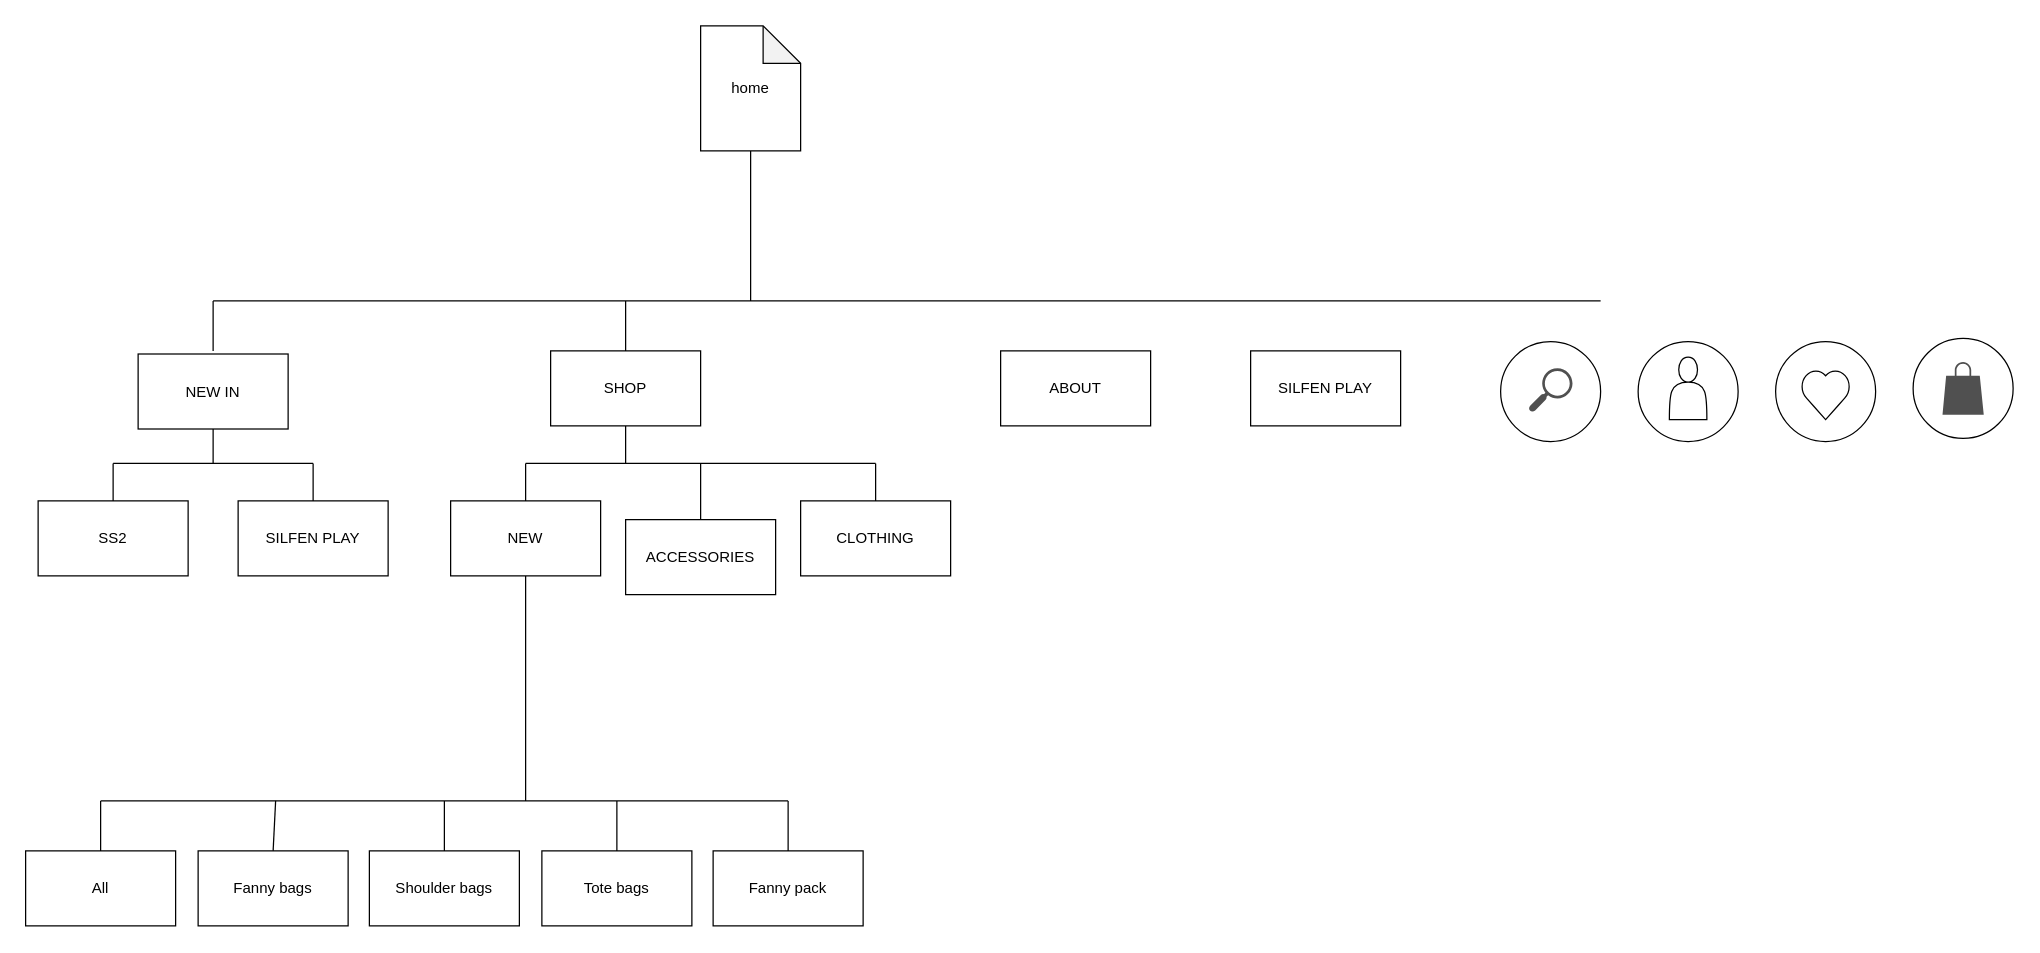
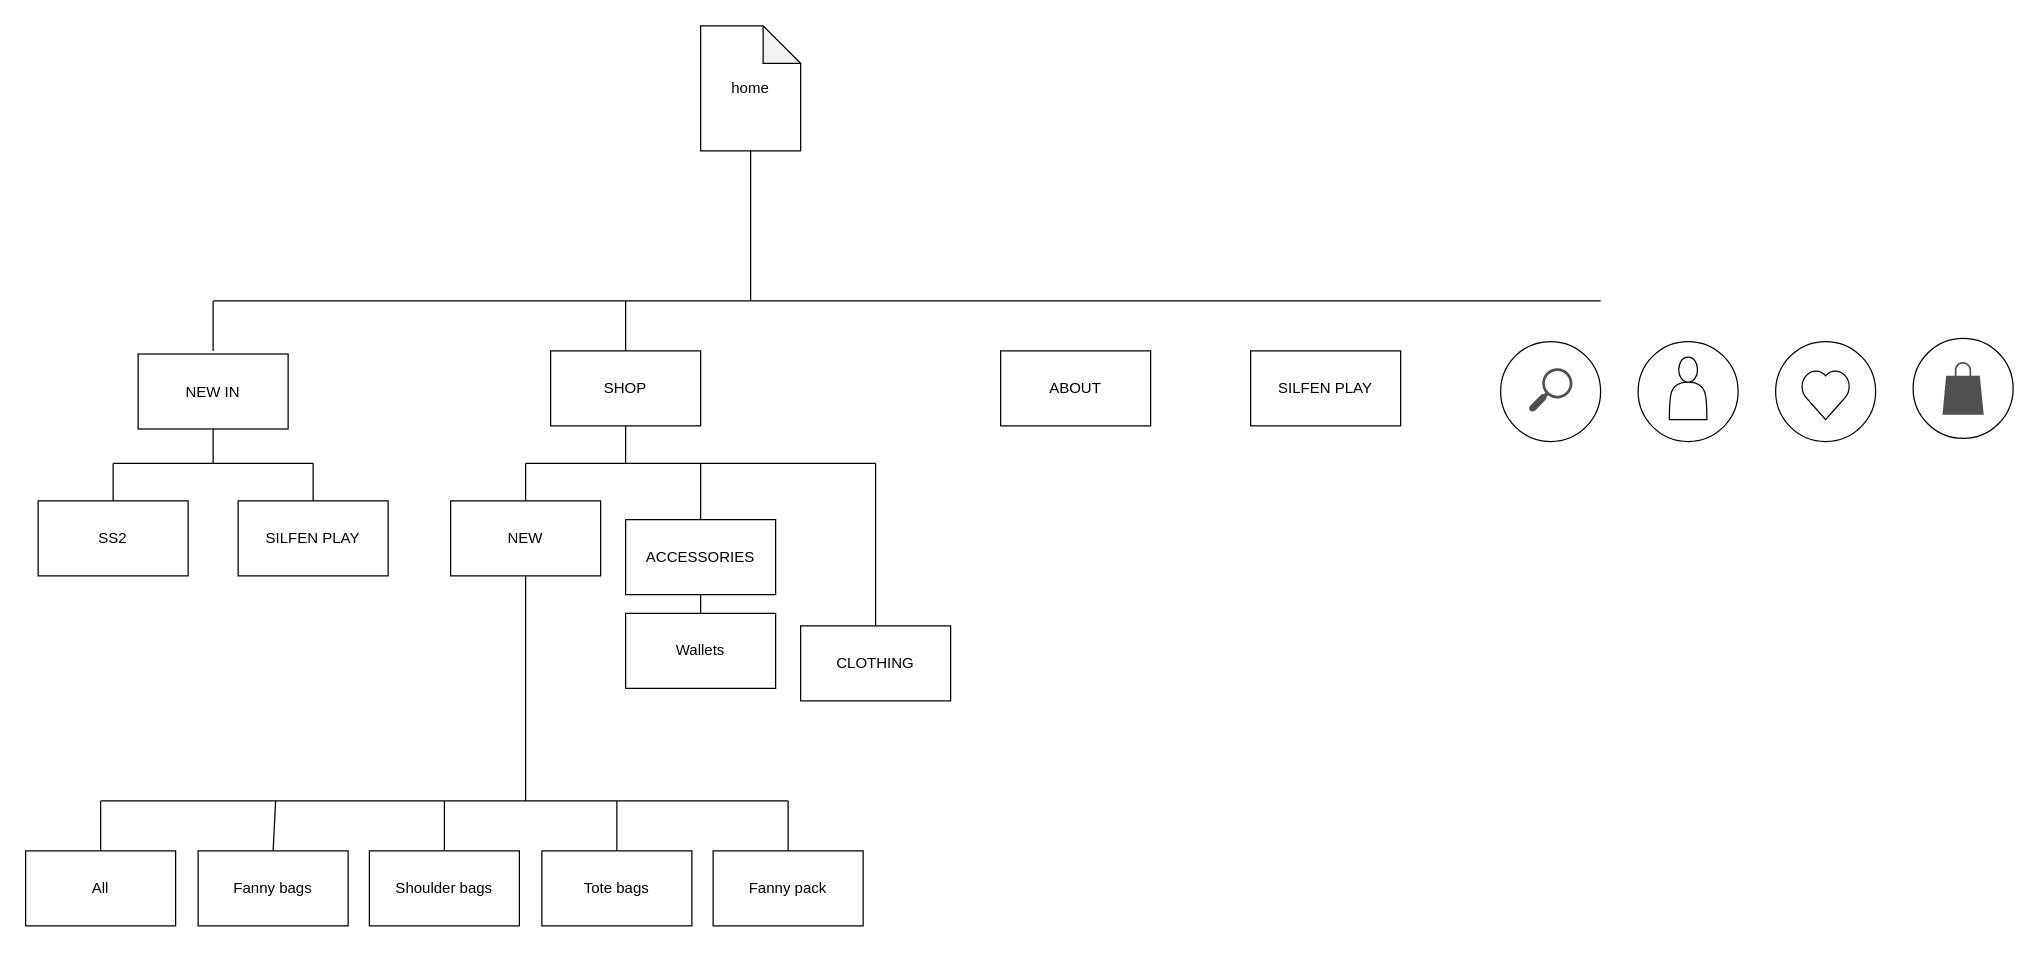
node "CLOTHING": moved (876, 538) -> (876, 663)
edge "ACCESSORIES" -- "Wallets": added
node "Wallets": added
